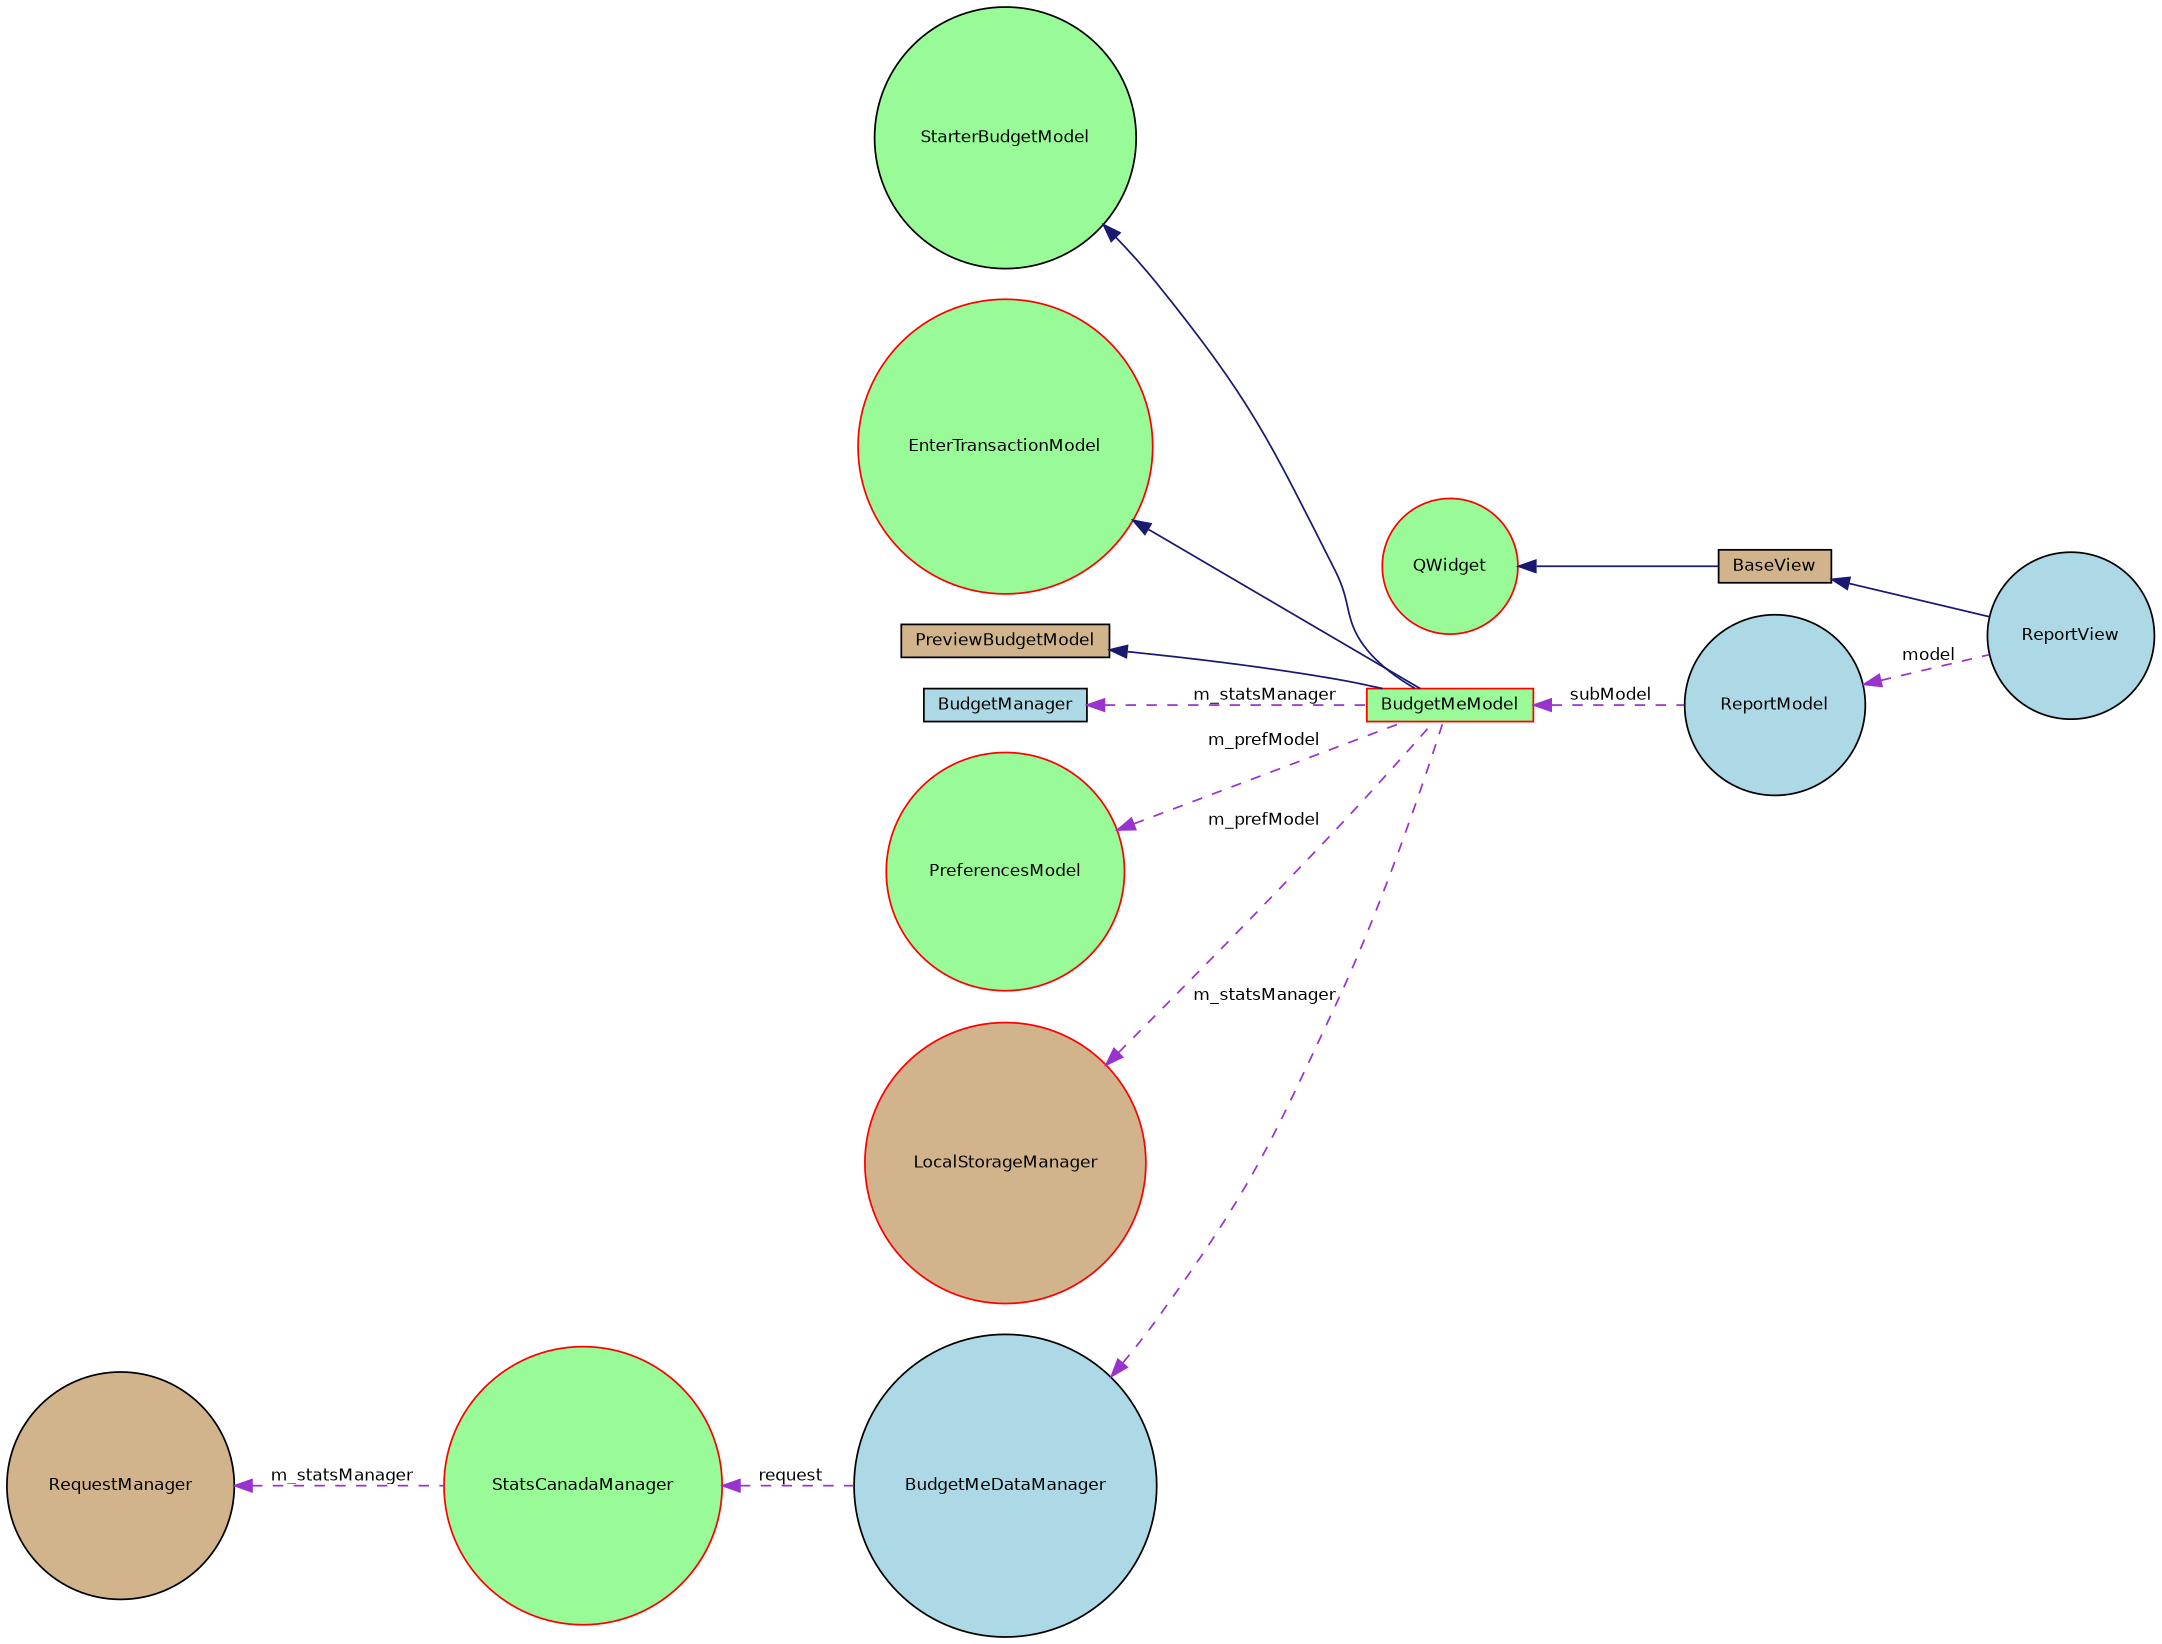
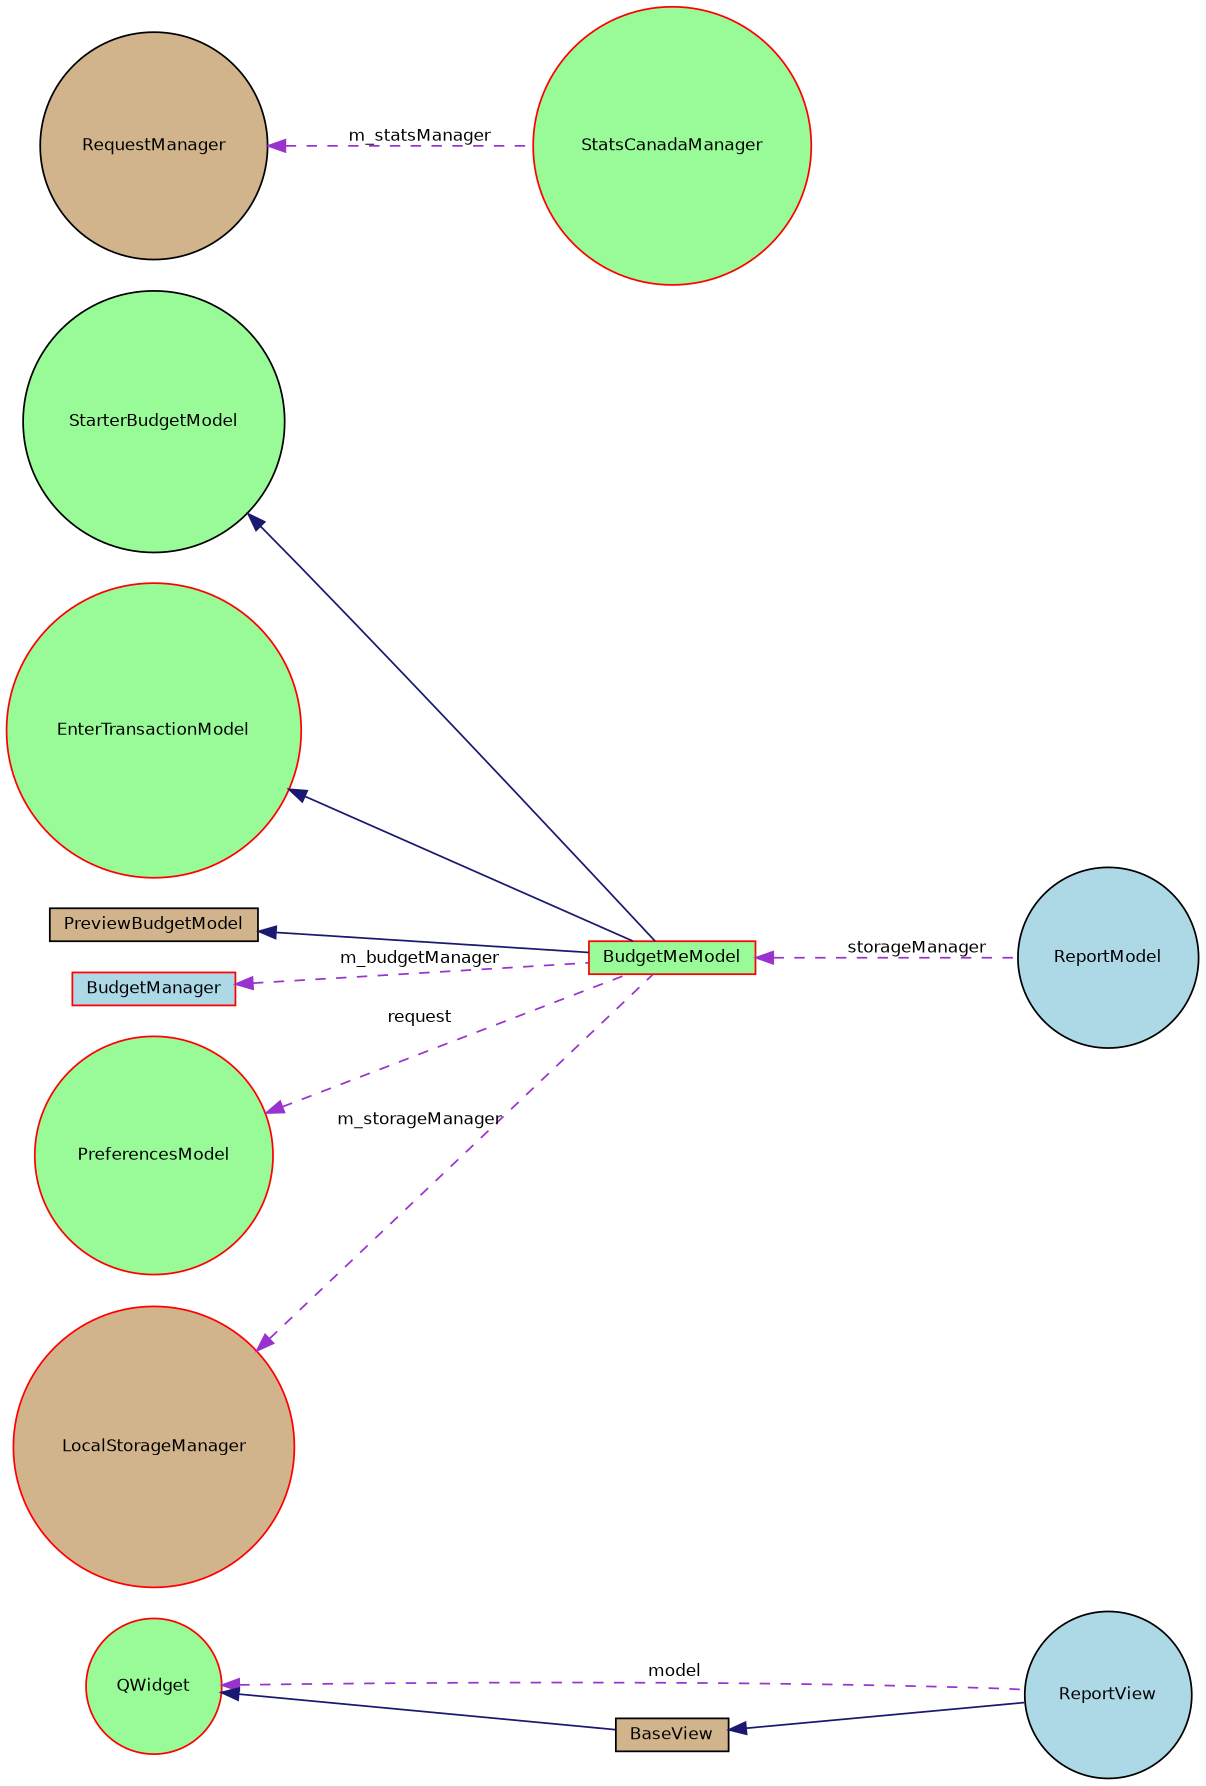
edge "ReportView" -> "ReportModel": now "ReportView" -> "QWidget"
edge "BudgetMeModel" -> "BudgetManager": label " m_statsManager" -> " m_budgetManager"
edge "ReportModel" -> "BudgetMeModel": label " subModel" -> " storageManager"
node "BudgetManager": color black -> red
edge "BudgetMeModel" -> "PreferencesModel": label " m_prefModel" -> " request"
edge "BudgetMeModel" -> "LocalStorageManager": label " m_prefModel" -> " m_storageManager"
node "BudgetMeDataManager": removed
